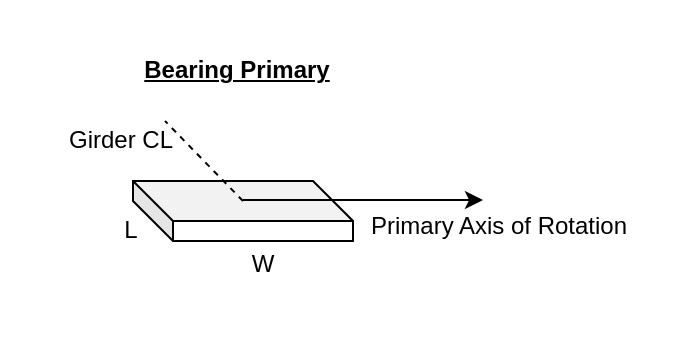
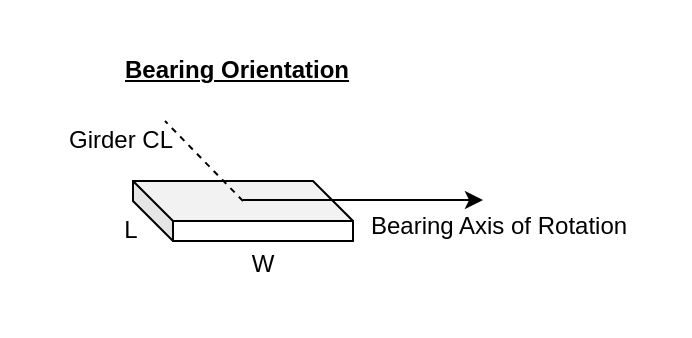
node "Bearing Primary": label "Bearing Primary" -> "Bearing Orientation"
node "Primary Axis of Rotation": label "Primary Axis of Rotation" -> "Bearing Axis of Rotation"
